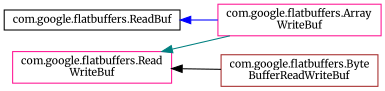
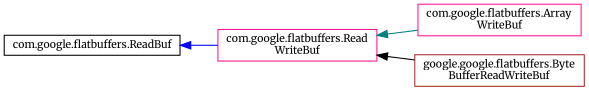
edge "com.google.flatbuffers.Array WriteBuf" -> "com.google.flatbuffers.ReadBuf": now "com.google.flatbuffers.Read WriteBuf" -> "com.google.flatbuffers.ReadBuf"
node "com.google.flatbuffers.Byte BufferReadWriteBuf": label "com.google.flatbuffers.Byte BufferReadWriteBuf" -> "google.google.flatbuffers.Byte BufferReadWriteBuf"
